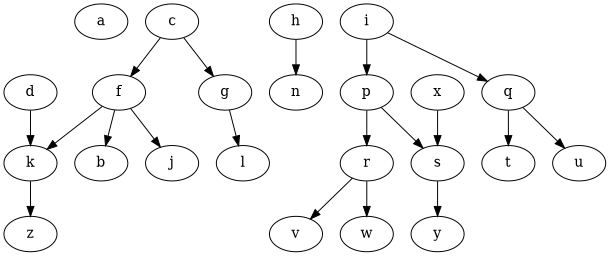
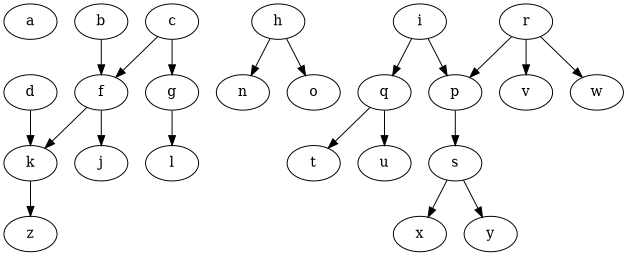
node "o": added
edge "f" -> "b": reversed
edge "p" -> "r": reversed
edge "x" -> "s": reversed
